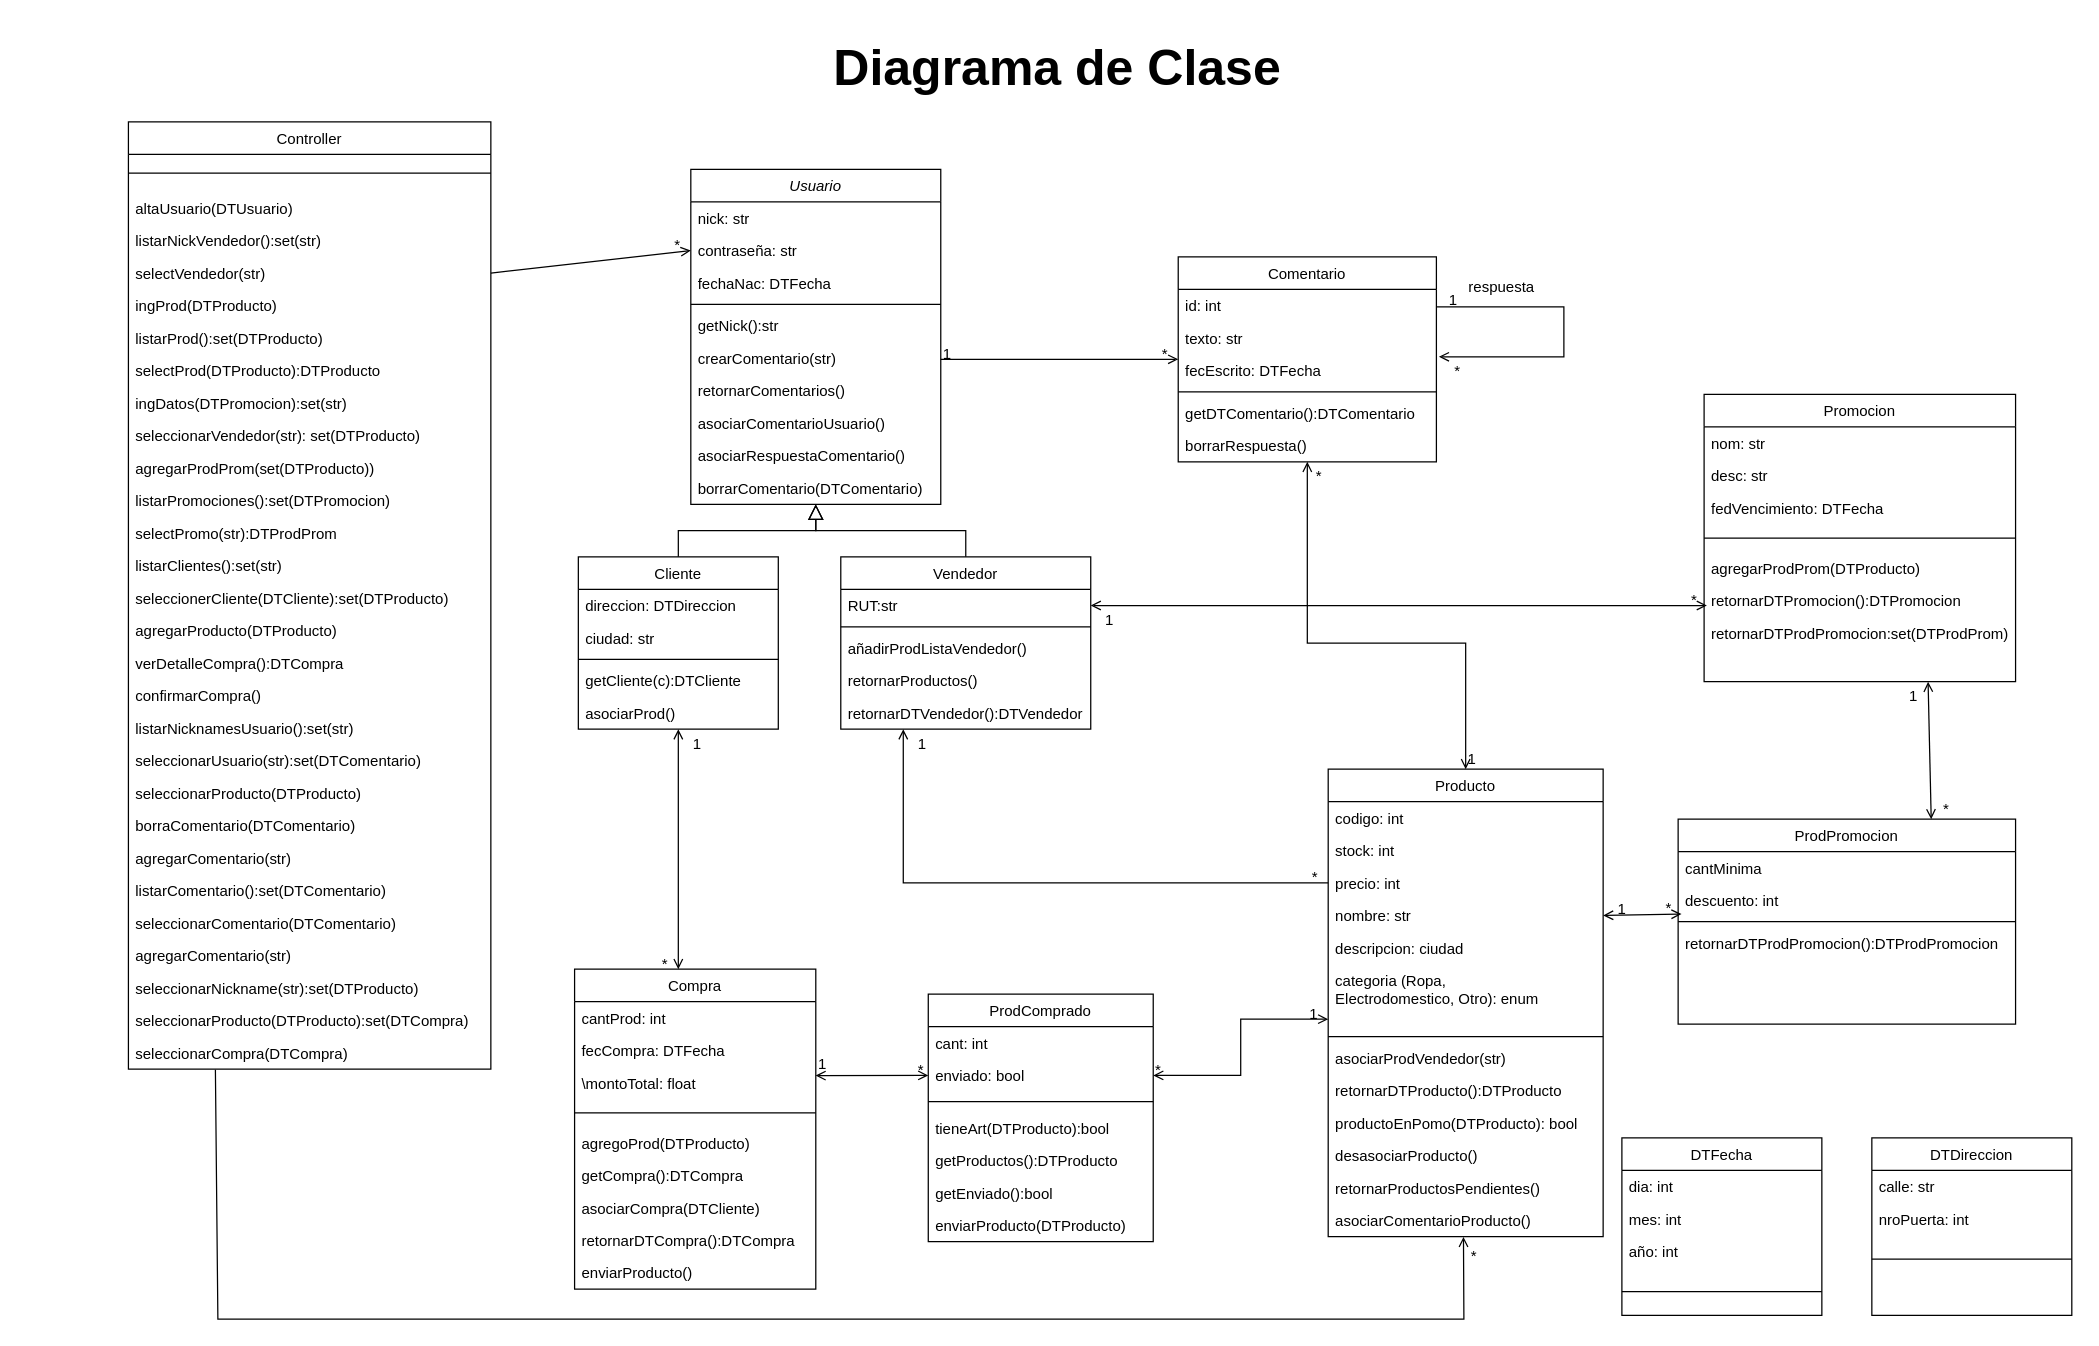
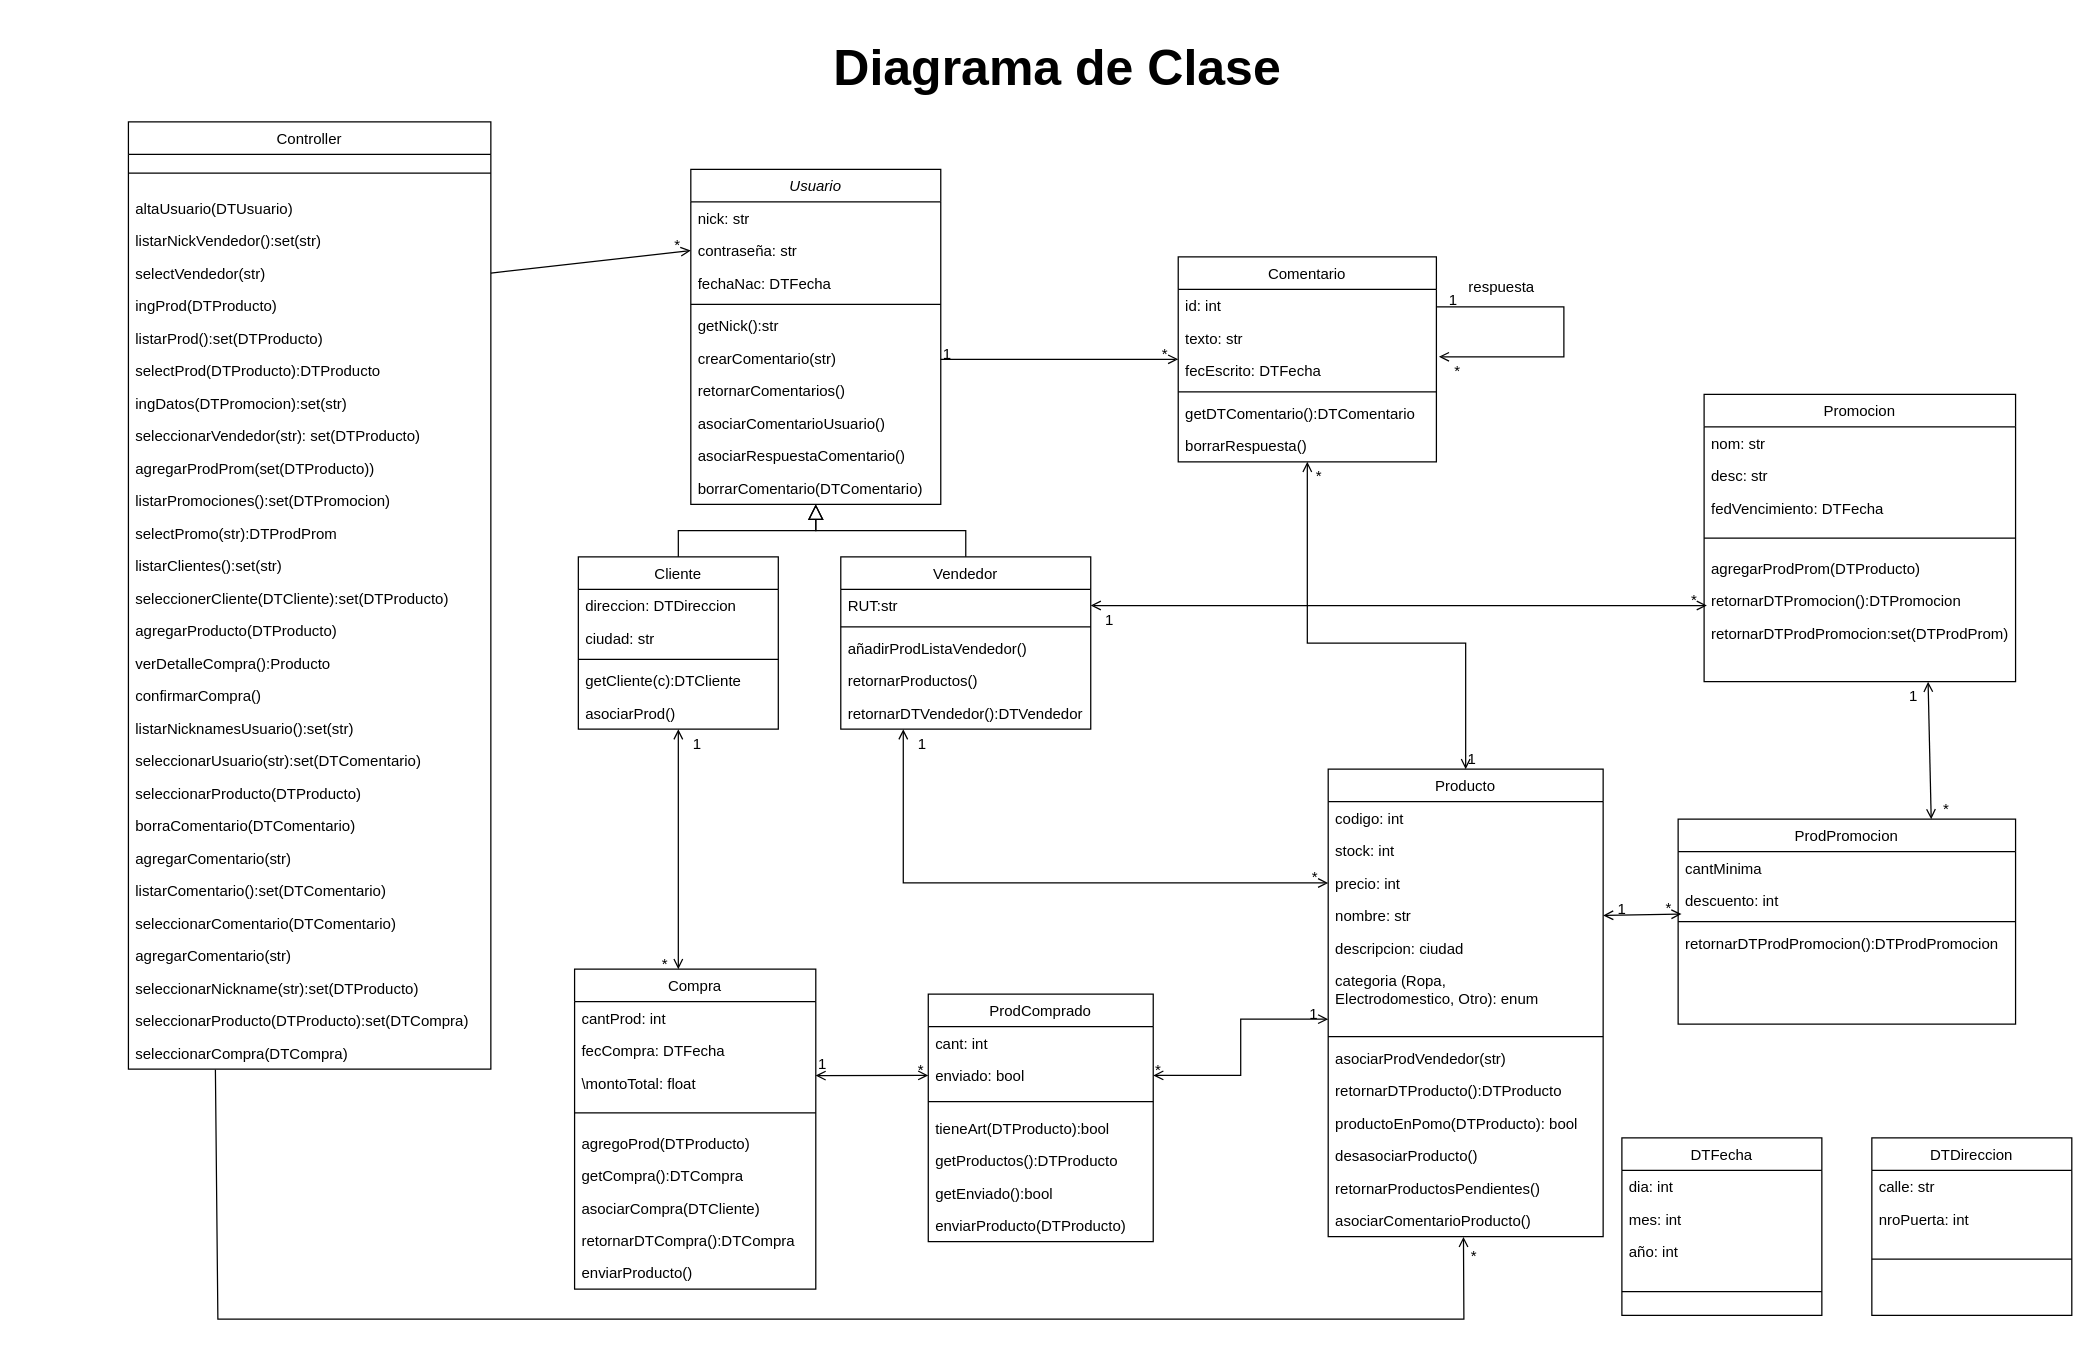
node "verDetalleCompra():DTCompra": label "verDetalleCompra():DTCompra" -> "verDetalleCompra():Producto"
edge "precio: int" -> "Vendedor": arrowhead none -> open
